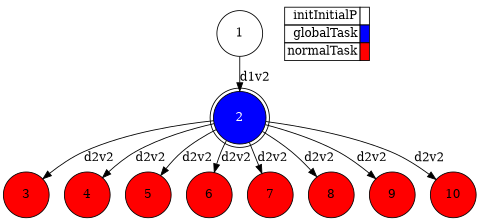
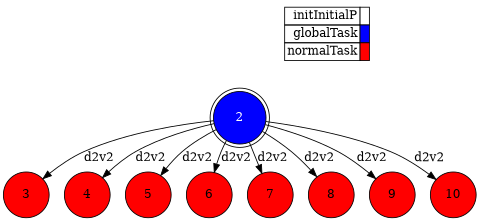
node "1": removed
